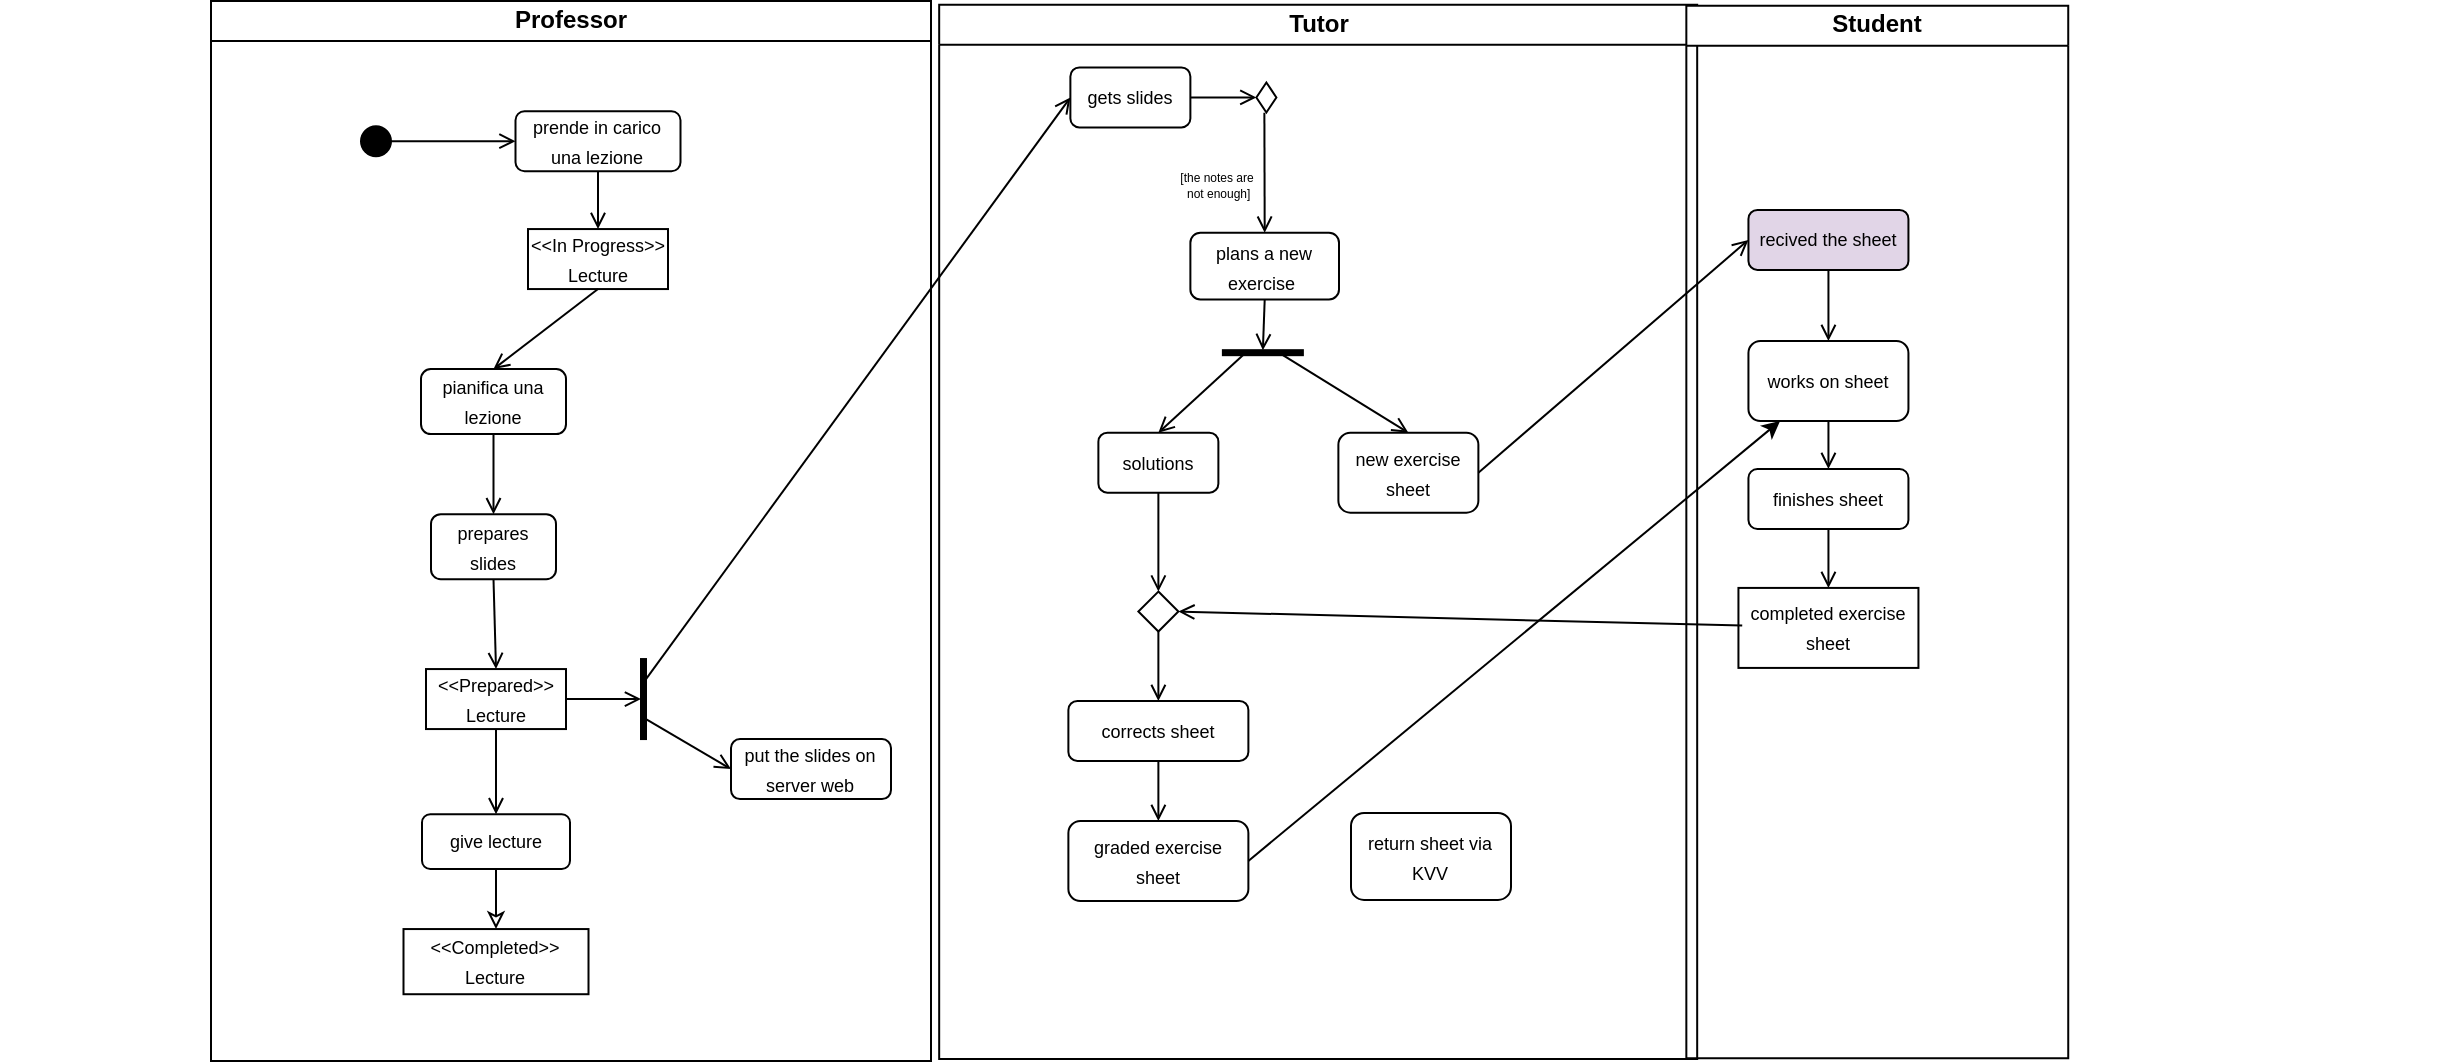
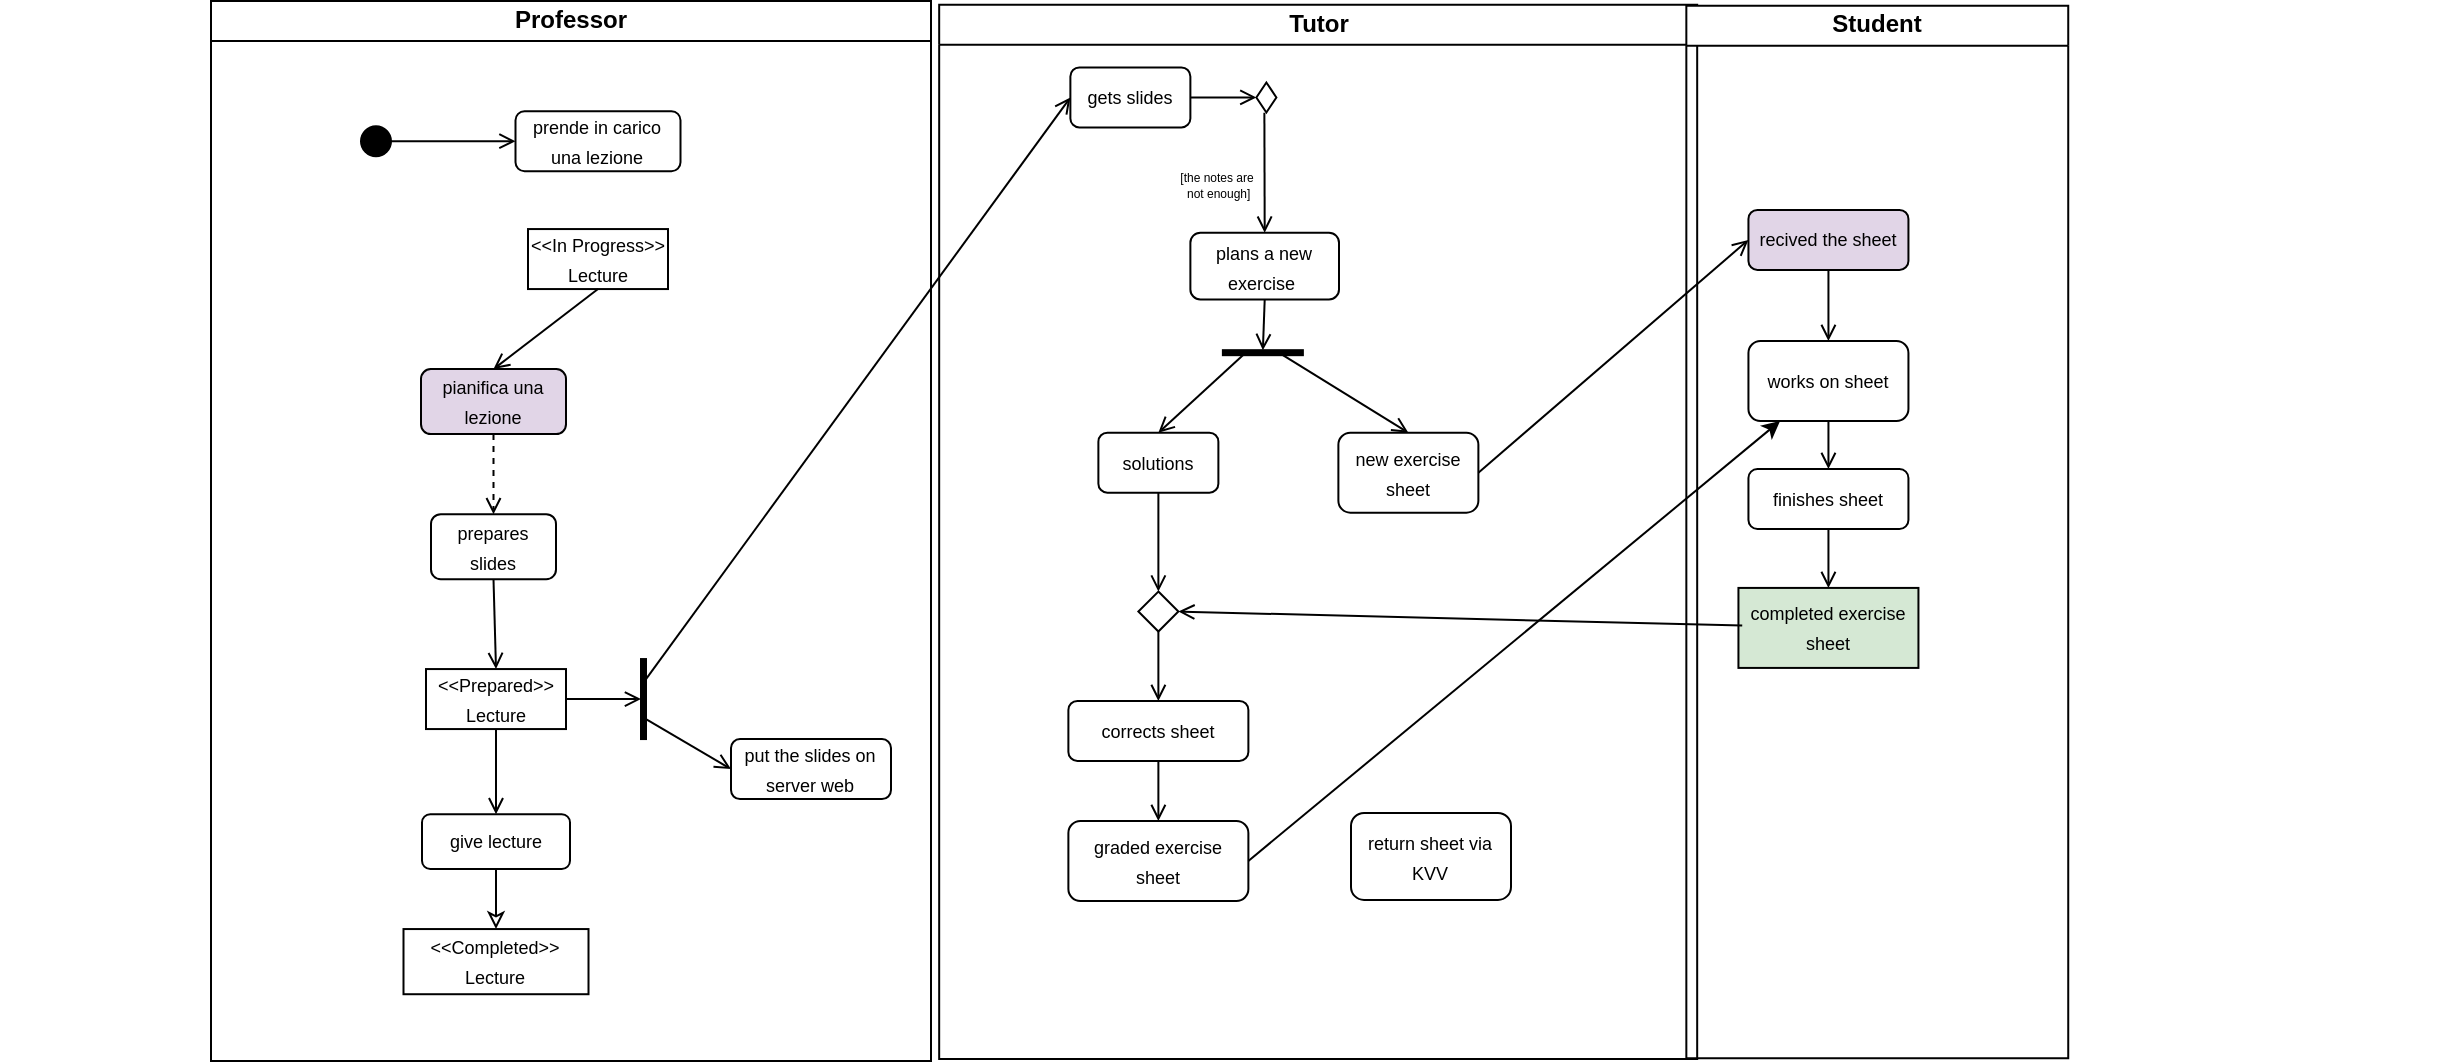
edge "prende in carico una lezione" -> "<<In Progress>> Lecture": removed
node "pianifica una lezione": fillcolor #ffffff -> #e1d5e7
edge "pianifica una lezione" -> "prepares slides": style solid -> dashed
node "completed exercise sheet": fillcolor #ffffff -> #d5e8d4
